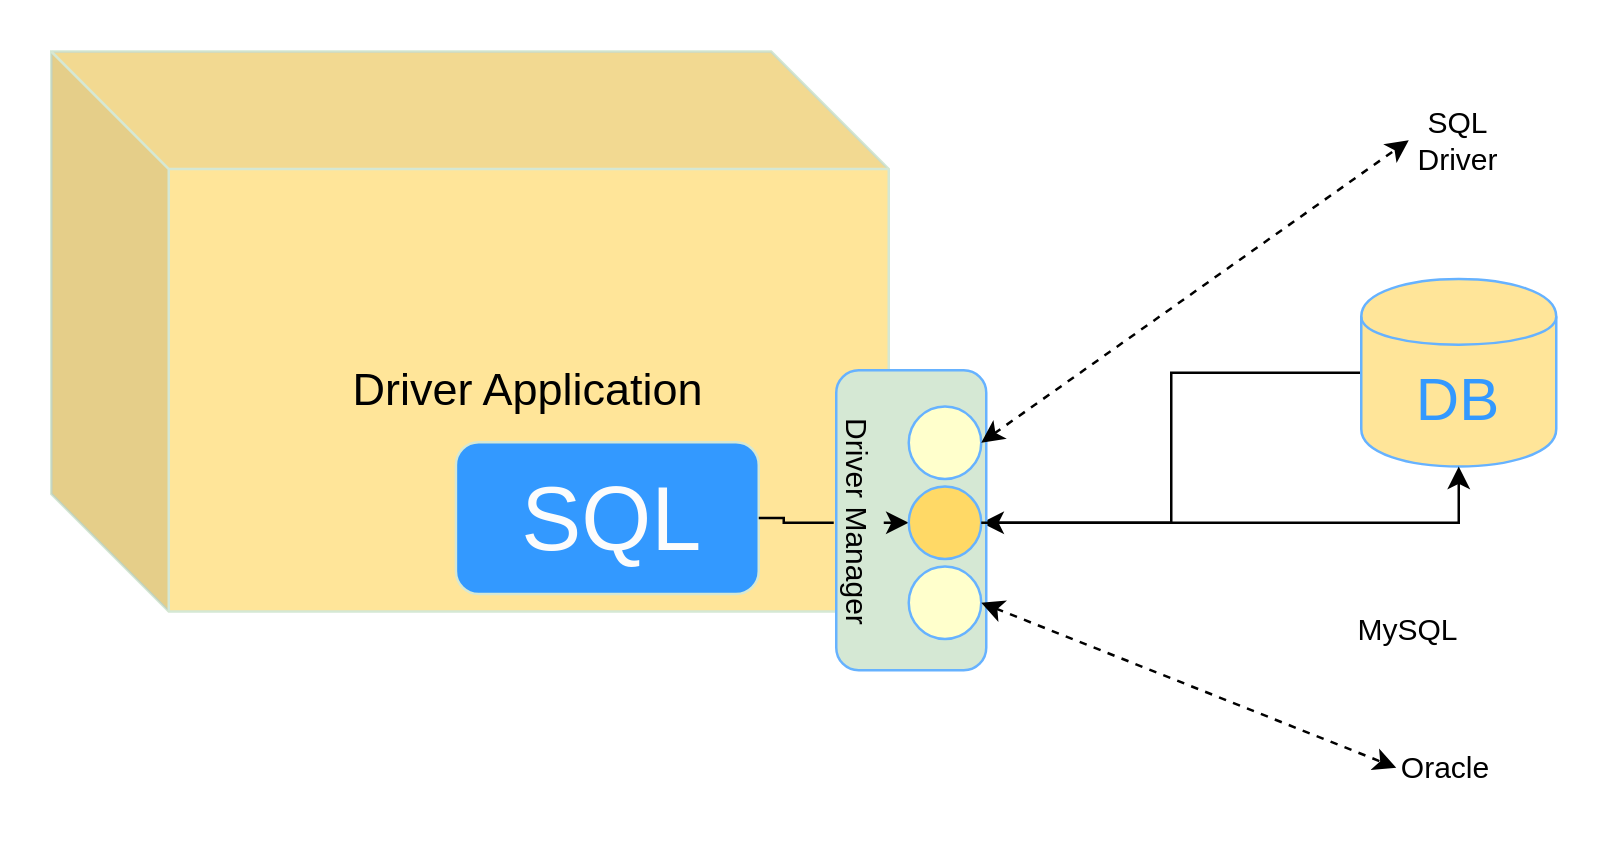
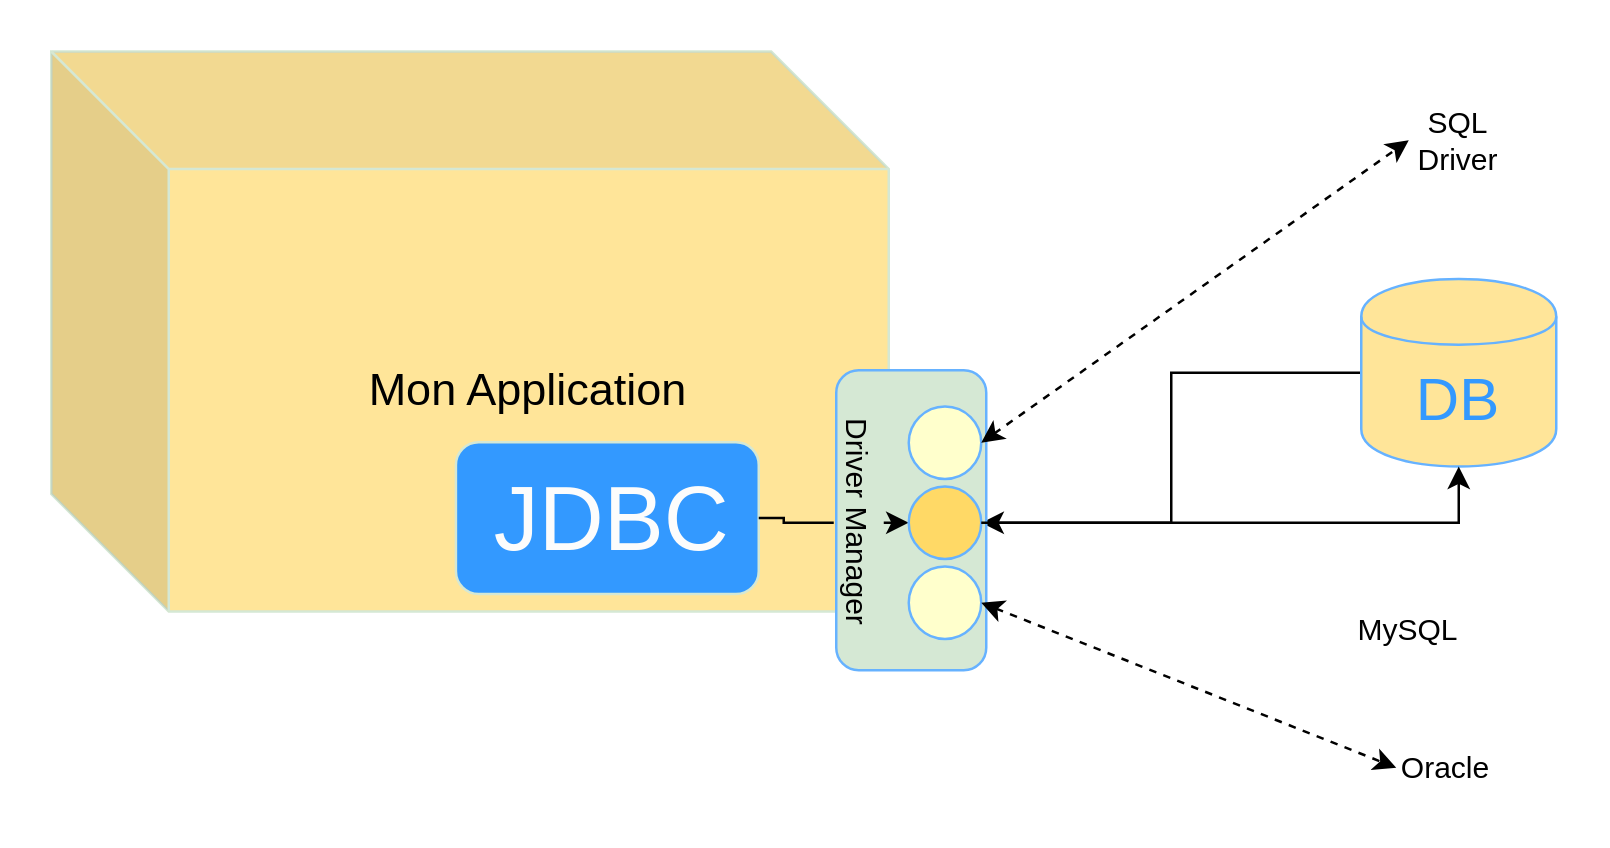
node "Driver Application": label "Driver Application" -> "Mon Application"
node "SQL": label "SQL" -> "JDBC"
